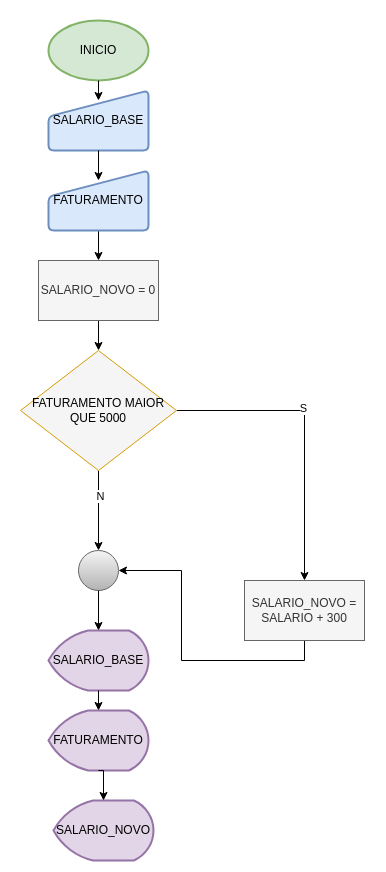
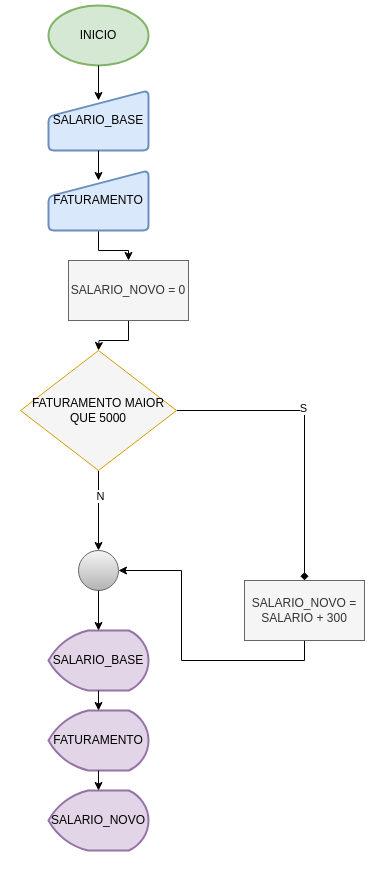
node "INICIO": moved (99, 51) -> (99, 36)
node "SALARIO_NOVO = 0": moved (99, 291) -> (129, 291)
edge "FATURAMENTO MAIOR QUE 5000" -> "SALARIO_NOVO = SALARIO + 300": arrowhead classic -> diamond
node "SALARIO_NOVO": moved (104, 831) -> (99, 821)
